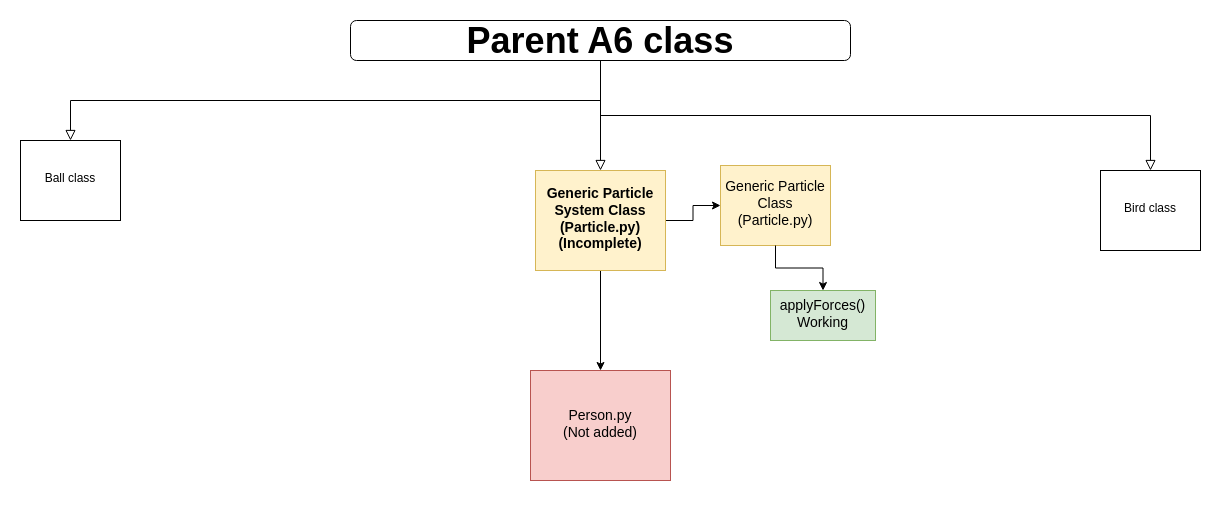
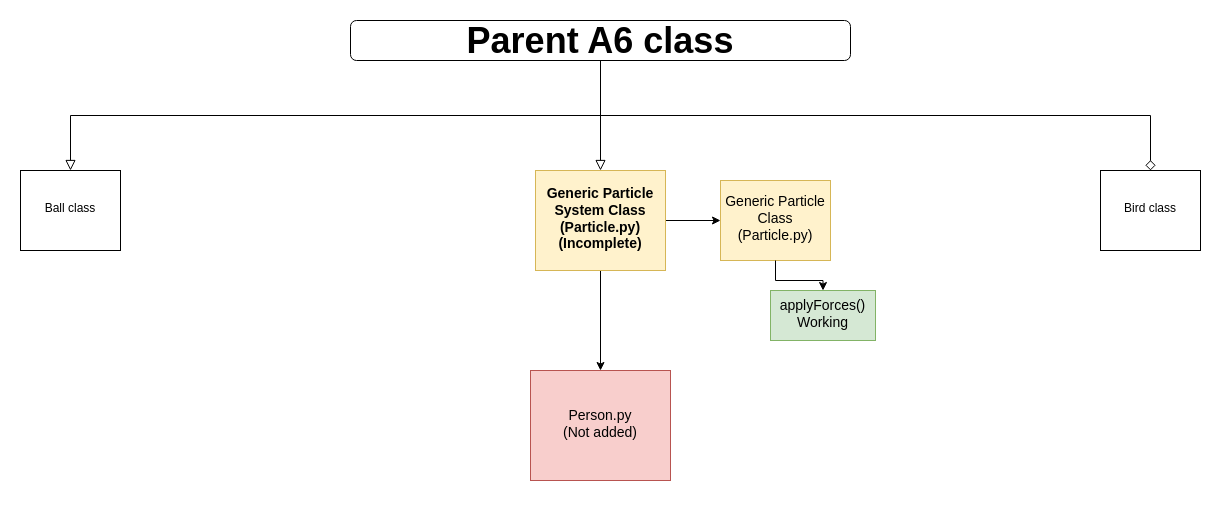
edge "Parent A6 class" -> "Bird class": arrowhead block -> diamond
node "Ball class": moved (71, 181) -> (71, 211)
node "Generic Particle Class (Particle.py)": moved (776, 206) -> (776, 221)
